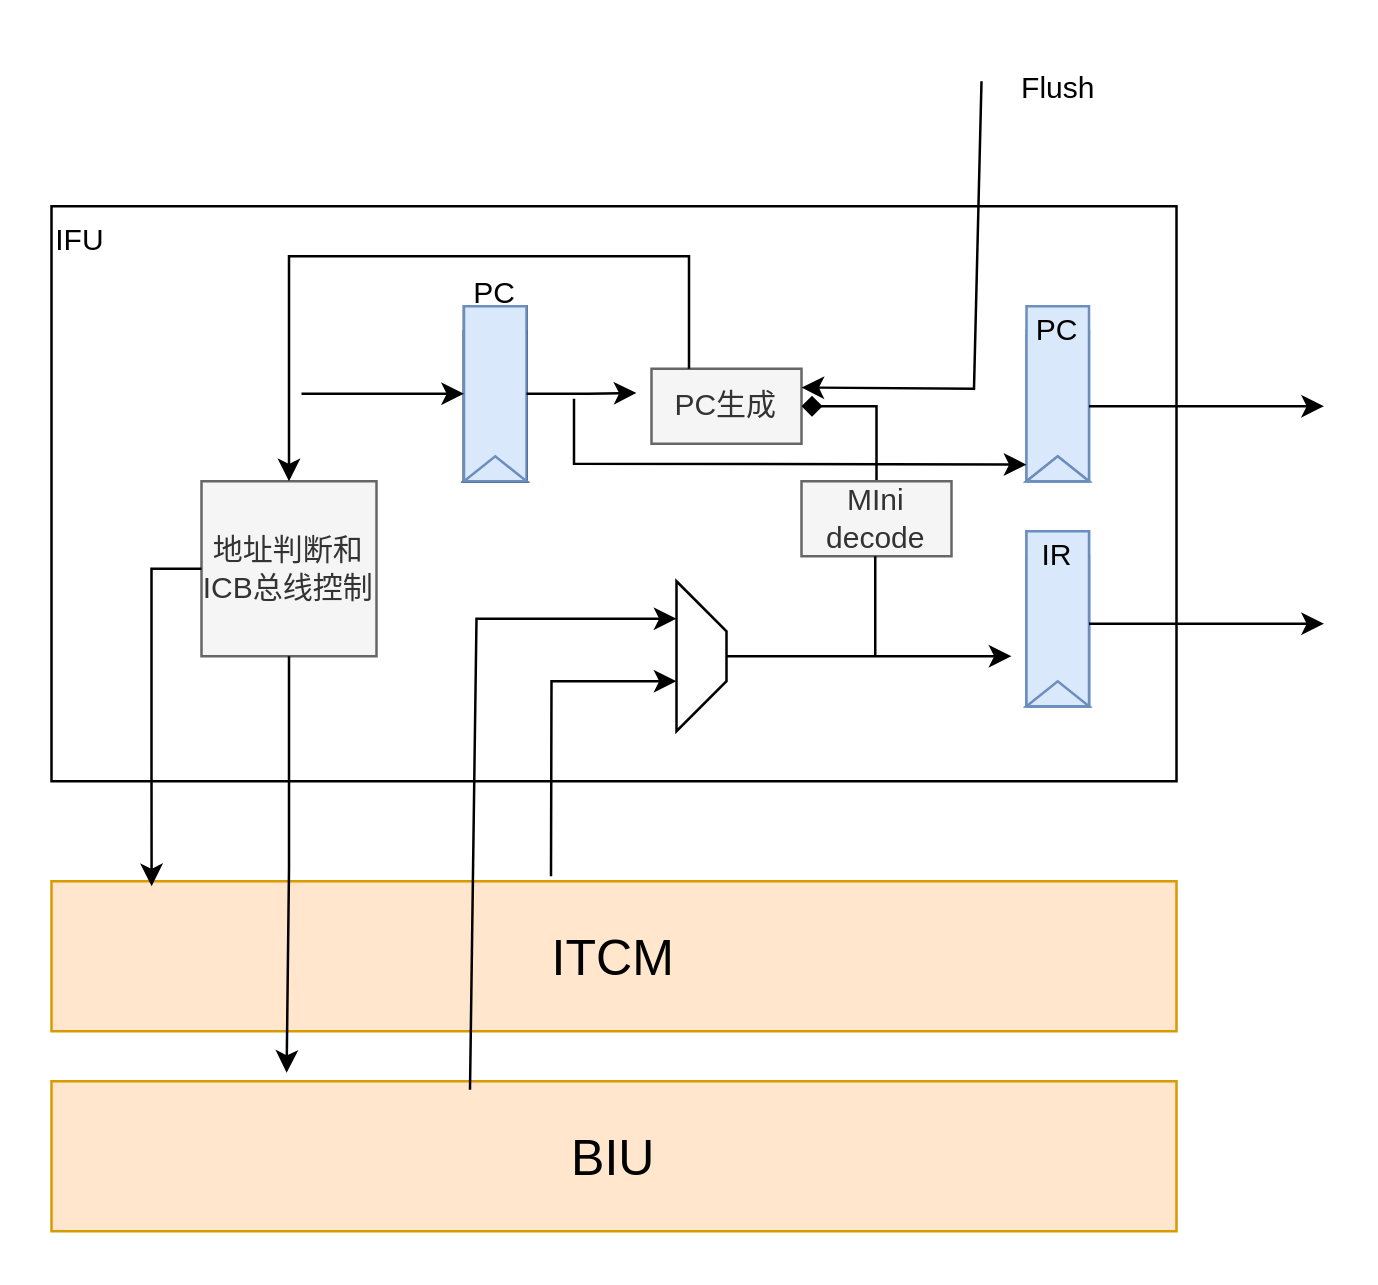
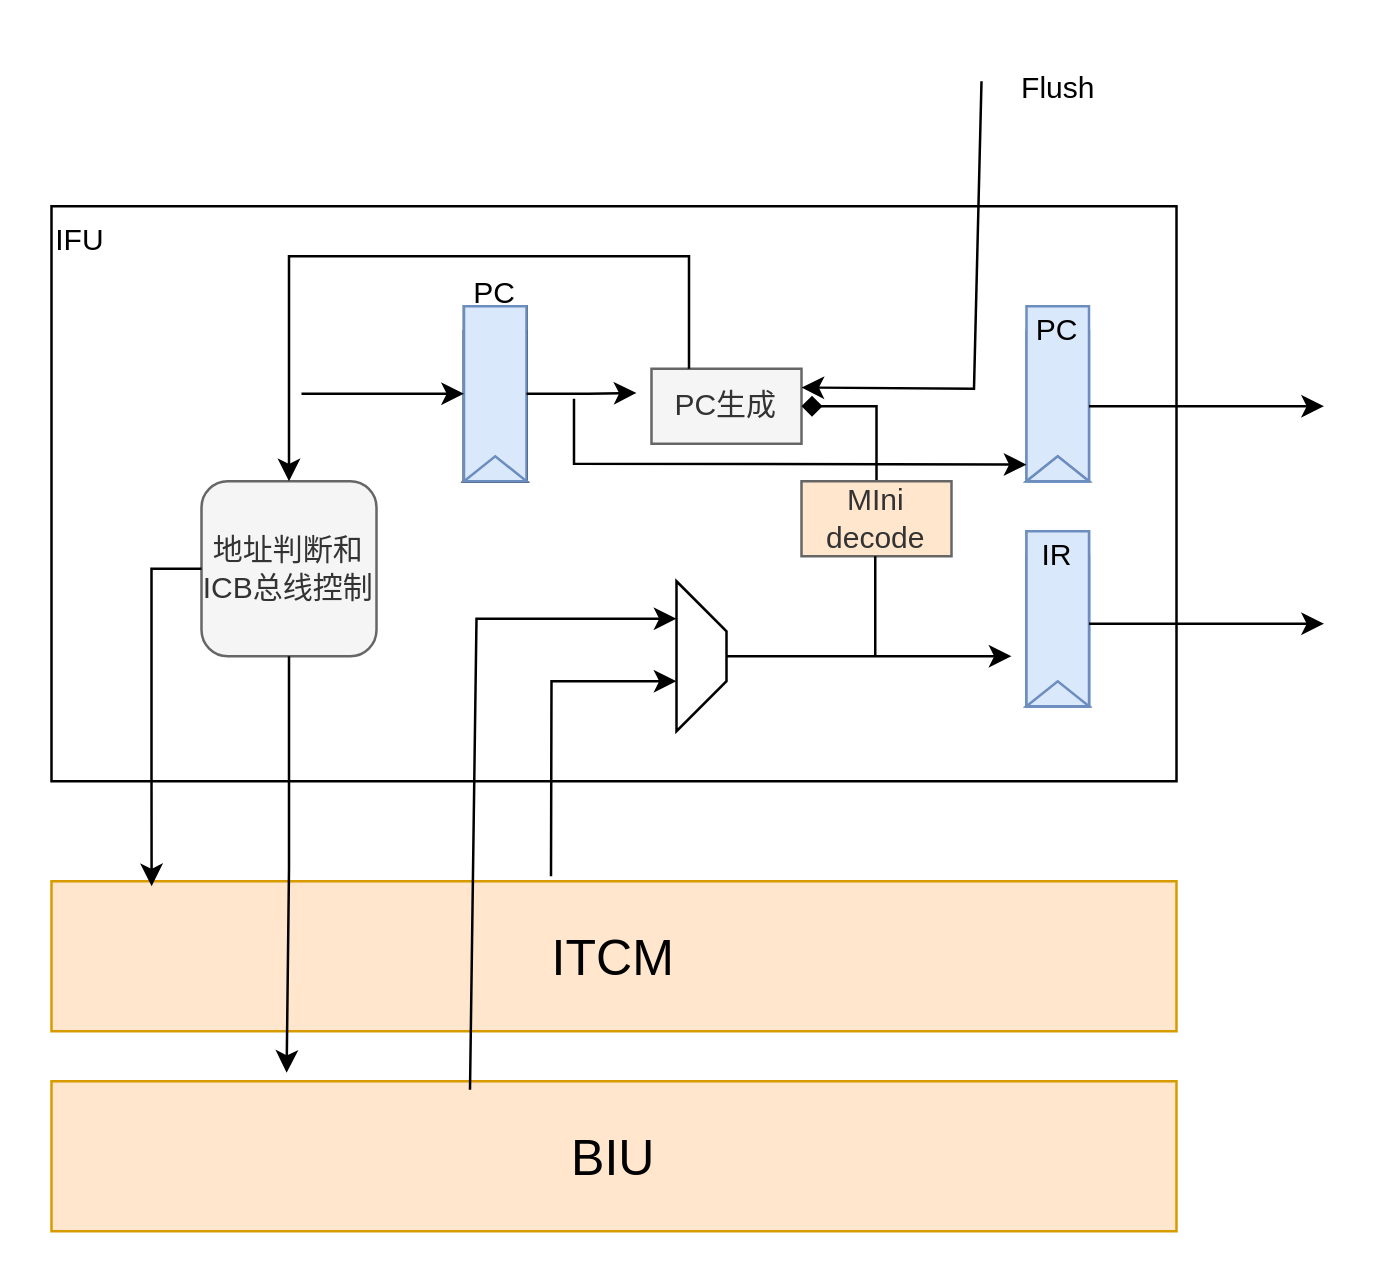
node "MIni decode": fillcolor #f5f5f5 -> #ffe6cc
node "地址判断和ICB总线控制": shape rectangle -> rounded rectangle
